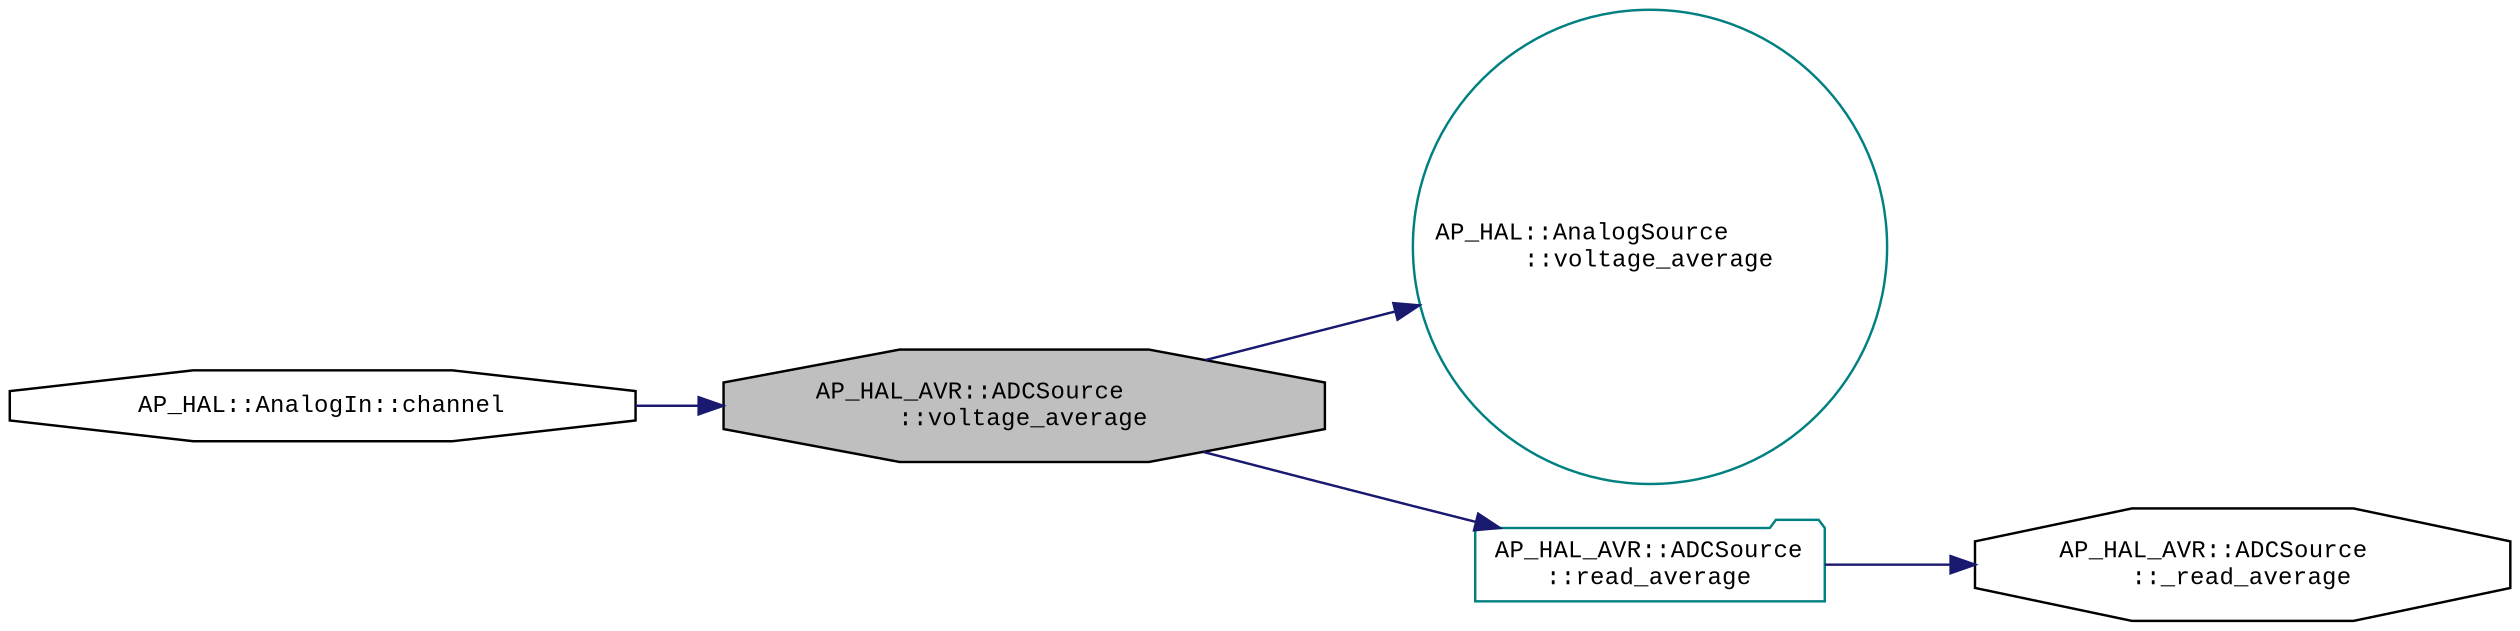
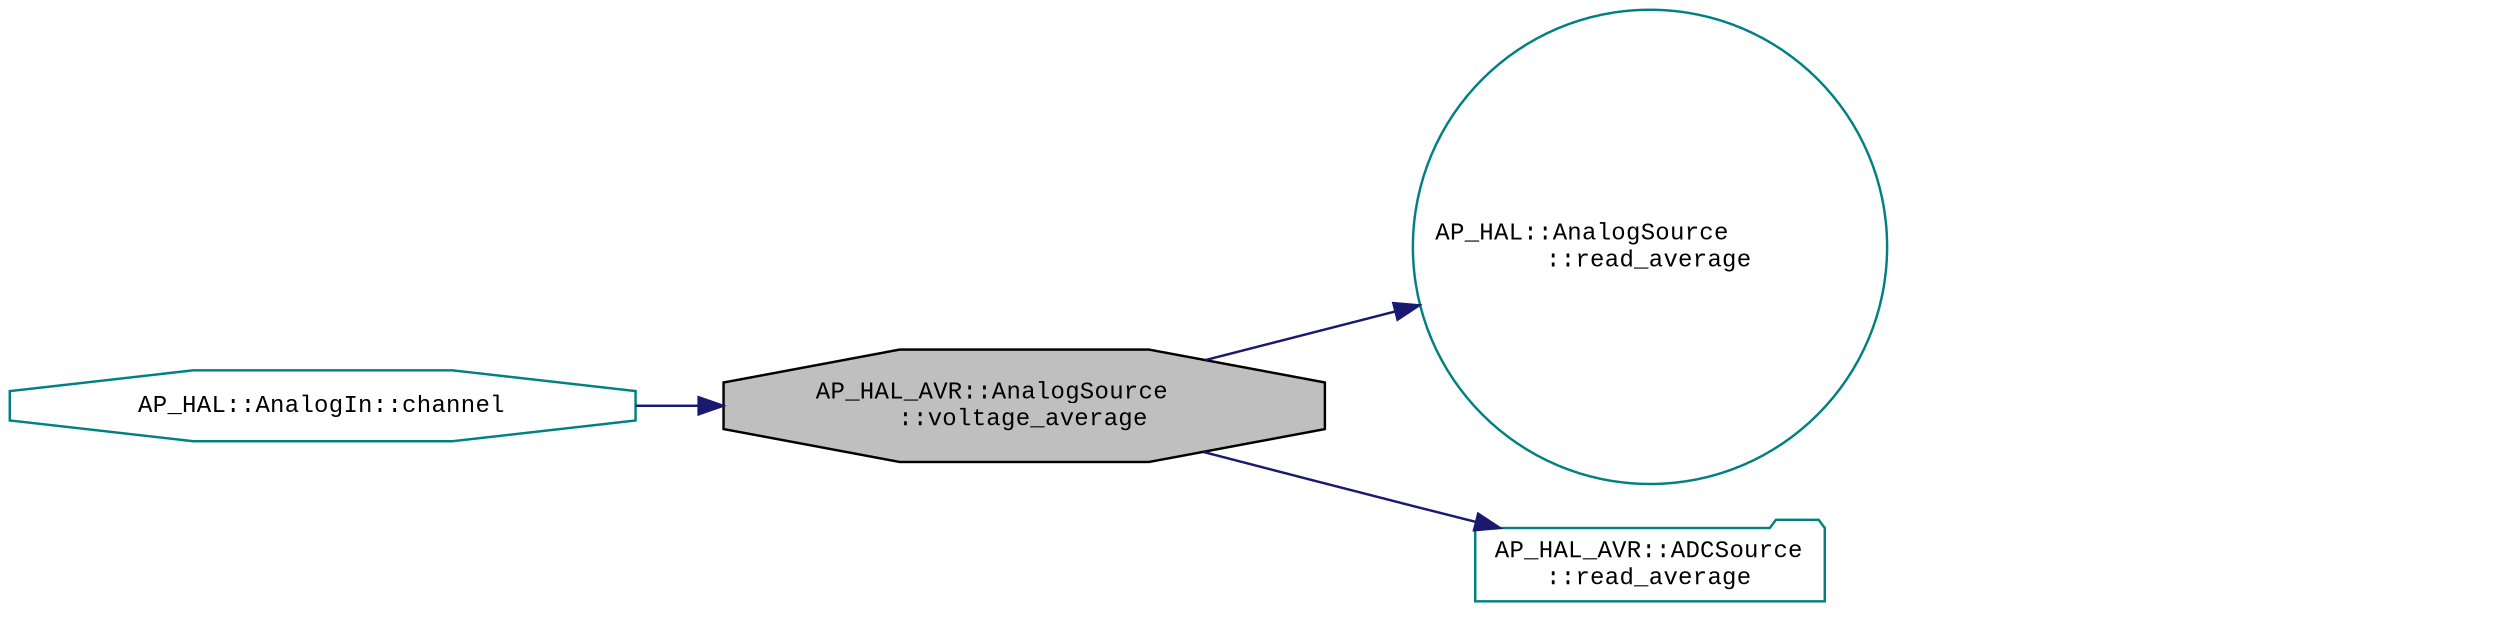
node "AP_HAL::AnalogSource ::voltage_average": label "AP_HAL::AnalogSource ::voltage_average" -> "AP_HAL::AnalogSource ::read_average"
node "AP_HAL::AnalogIn::channel": color black -> teal
node "AP_HAL_AVR::ADCSource ::voltage_average": label "AP_HAL_AVR::ADCSource ::voltage_average" -> "AP_HAL_AVR::AnalogSource ::voltage_average"
node "AP_HAL_AVR::ADCSource ::_read_average": removed
